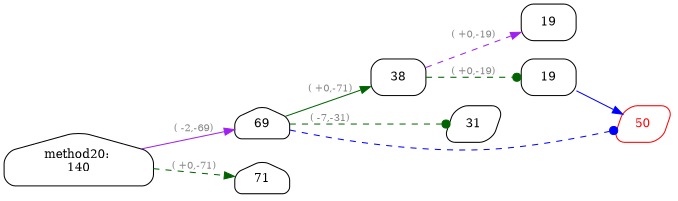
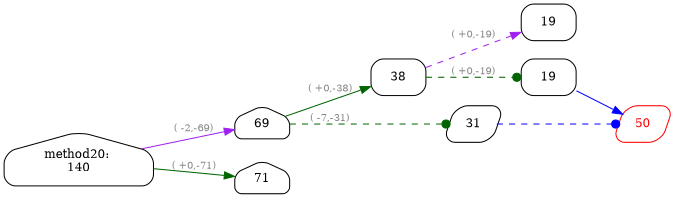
edge "69" -> "38": label "( +0,-71)" -> "( +0,-38)"
edge "69" -> "50": now "31" -> "50"
edge "method20: 140" -> "71": style dashed -> solid
